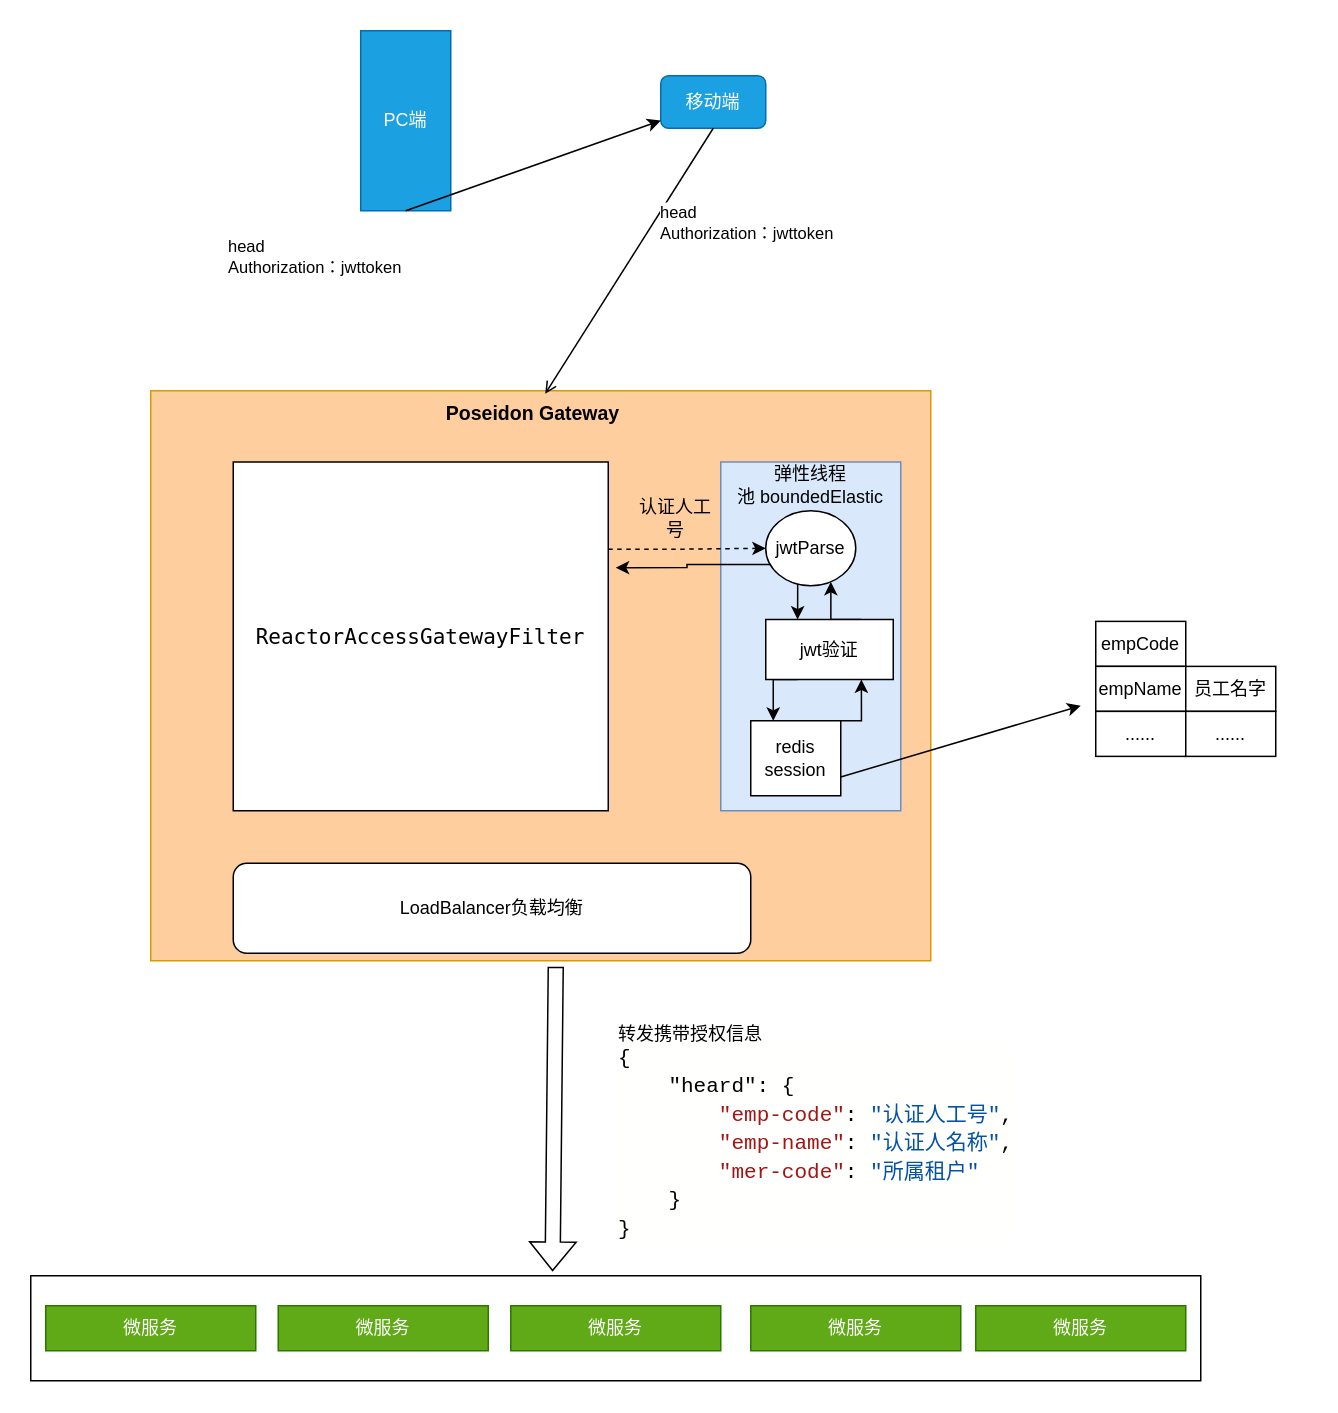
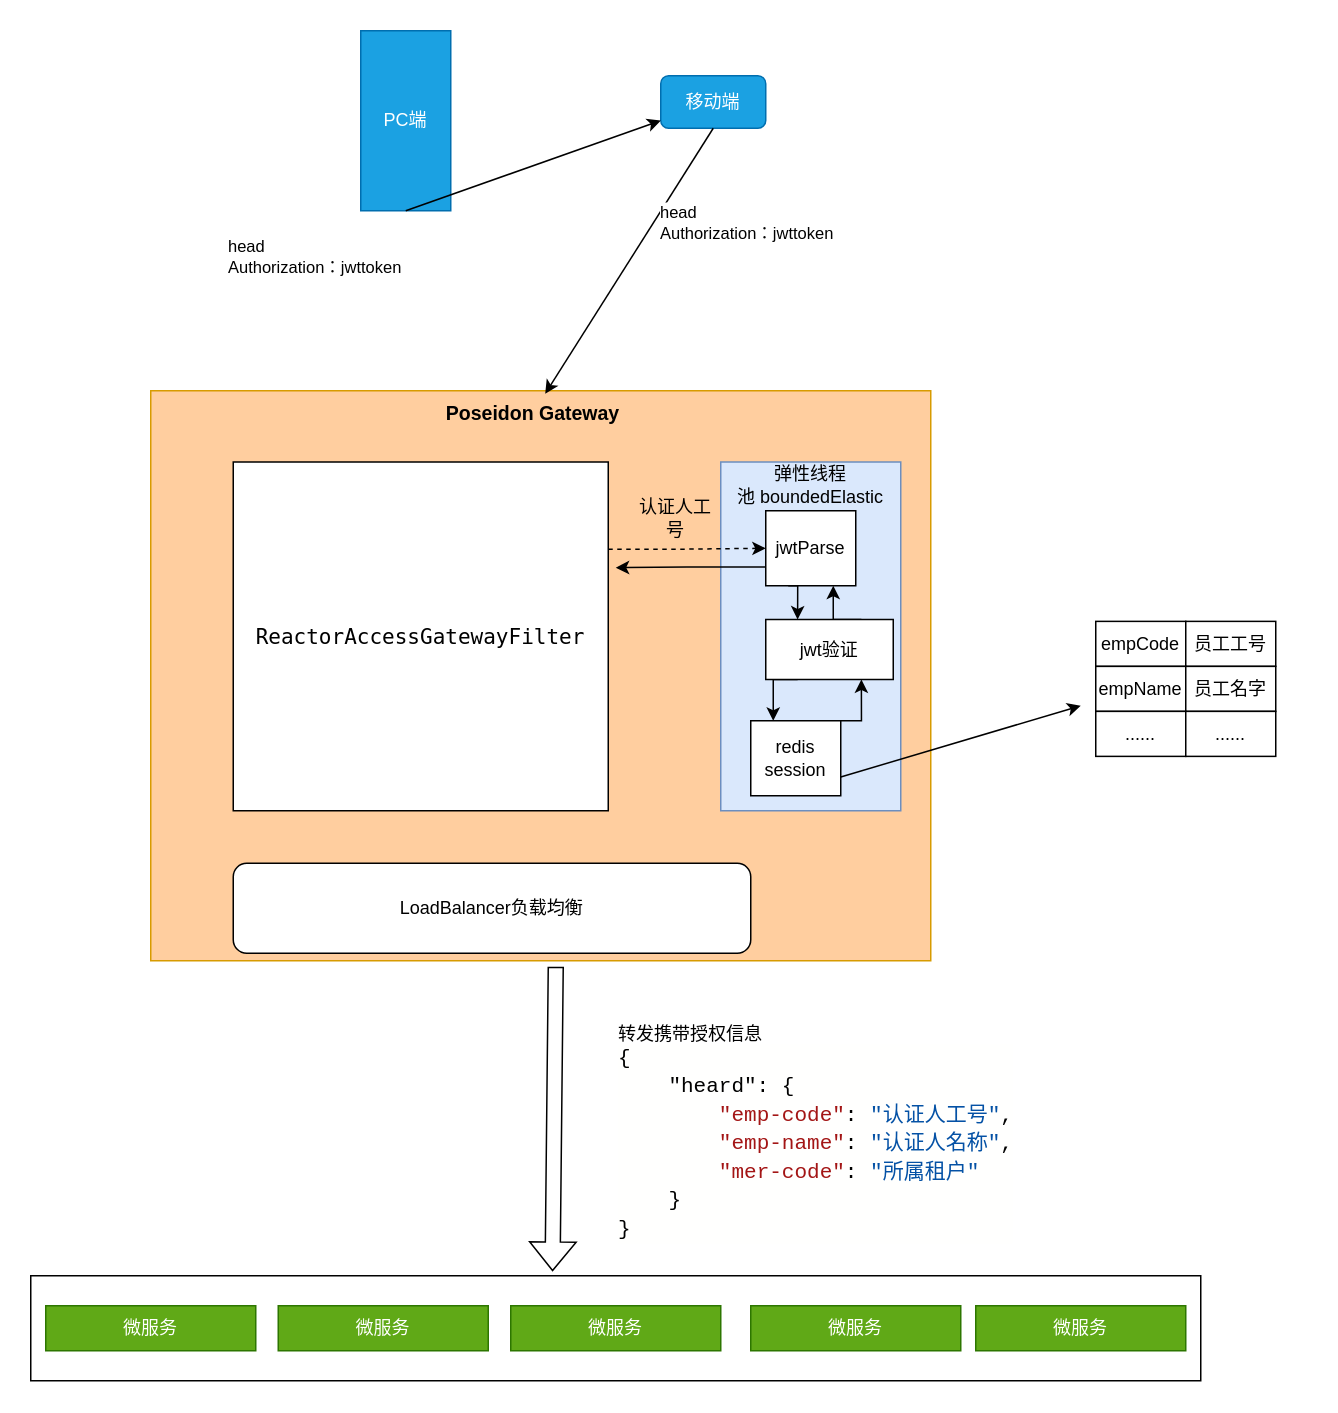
edge "移动端" -> "Poseidon Gateway": arrowhead open -> classic
node "jwtParse": shape ellipse -> rectangle
node "员工工号": added
